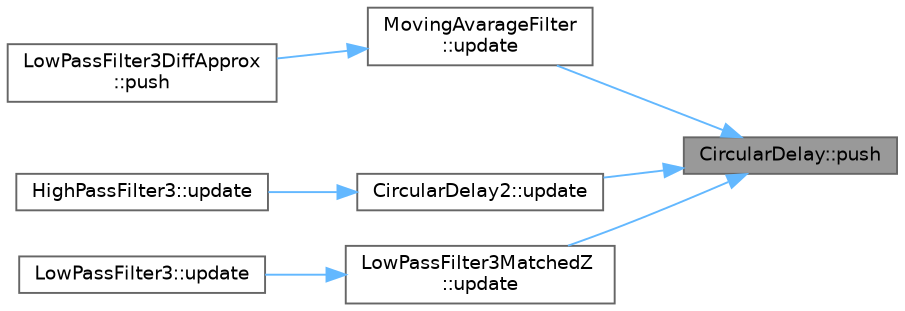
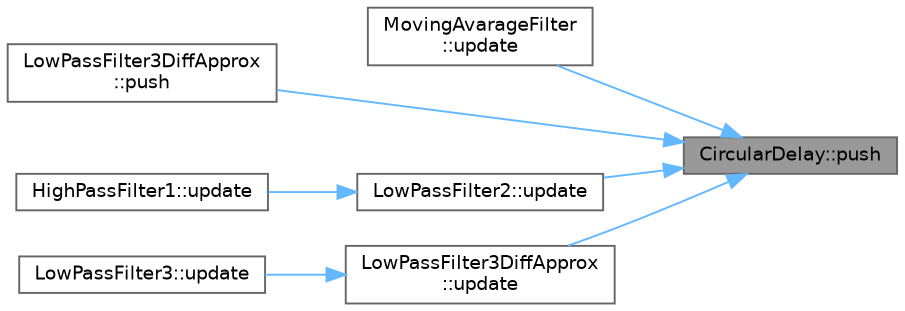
edge "LowPassFilter3DiffApprox ::push" -> "MovingAvarageFilter ::update": now "LowPassFilter3DiffApprox ::push" -> "CircularDelay::push"
node "HighPassFilter3::update": label "HighPassFilter3::update" -> "HighPassFilter1::update"
node "CircularDelay2::update": label "CircularDelay2::update" -> "LowPassFilter2::update"
node "LowPassFilter3MatchedZ ::update": label "LowPassFilter3MatchedZ ::update" -> "LowPassFilter3DiffApprox ::update"
